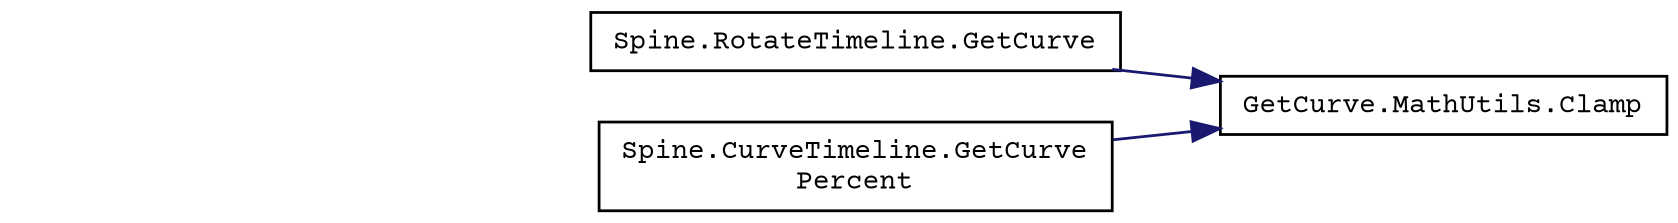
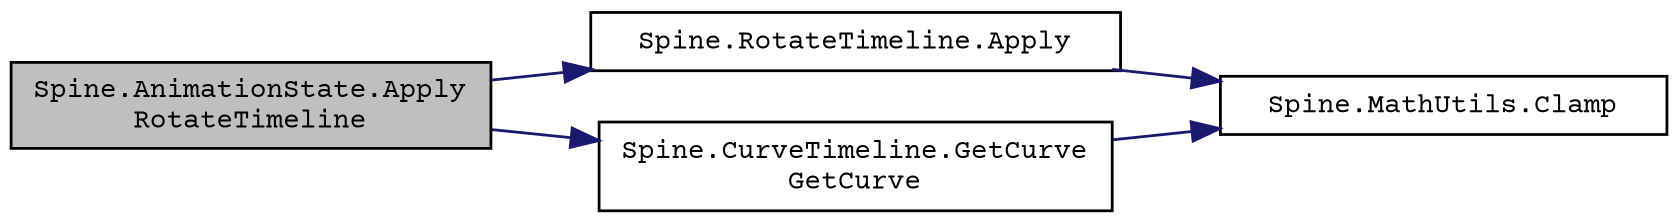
node "Spine.RotateTimeline.GetCurve": label "Spine.RotateTimeline.GetCurve" -> "Spine.RotateTimeline.Apply"
node "Spine.AnimationState.Apply RotateTimeline": added
node "GetCurve.MathUtils.Clamp": label "GetCurve.MathUtils.Clamp" -> "Spine.MathUtils.Clamp"
node "Spine.CurveTimeline.GetCurve Percent": label "Spine.CurveTimeline.GetCurve Percent" -> "Spine.CurveTimeline.GetCurve GetCurve"
